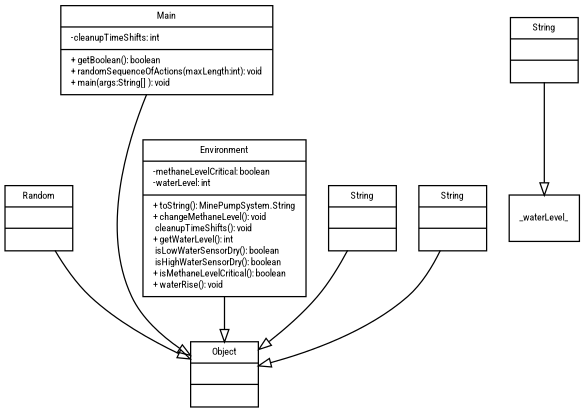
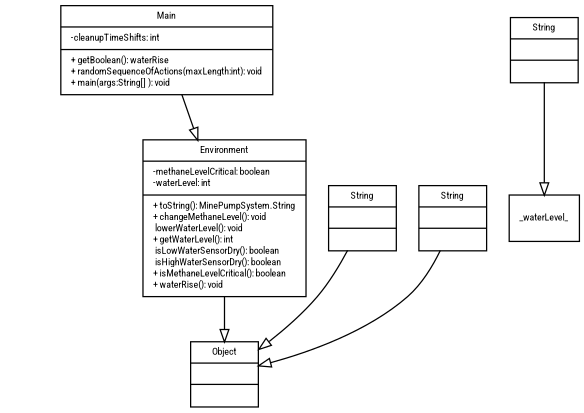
node "Main": text "+ getBoolean(): boolean" -> "+ getBoolean(): waterRise"
node "Random": removed
node "Environment": text "cleanupTimeShifts(): void" -> "lowerWaterLevel(): void"
edge "Main" -> "Object": now "Main" -> "Environment"
